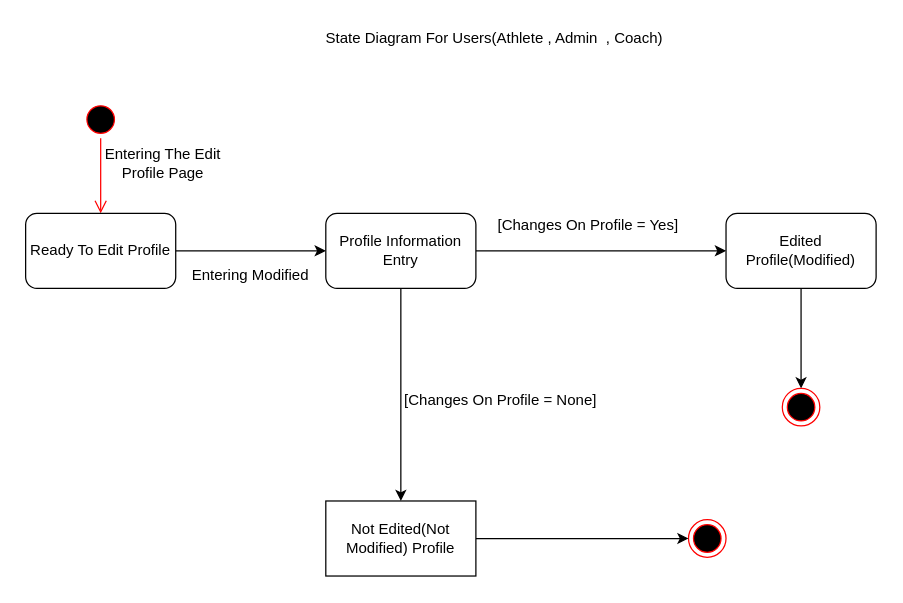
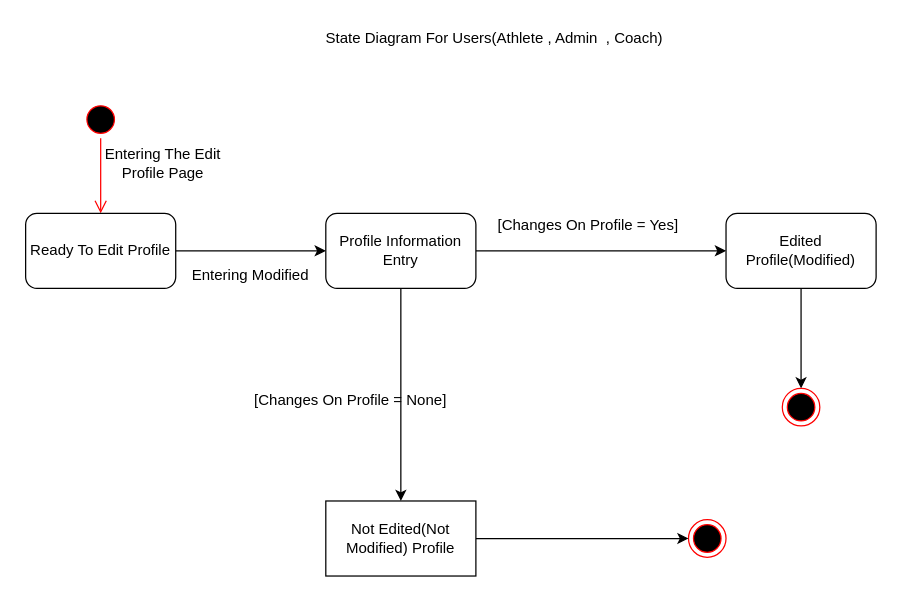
node "[Changes On Profile = None]": moved (501, 401) -> (351, 401)
